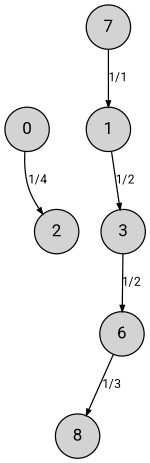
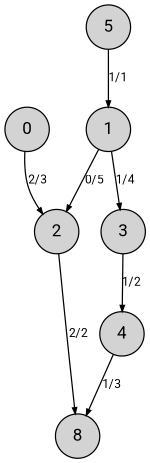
node "7": label "7" -> "5"
edge "1" -> "2": added, label "0/5"
edge "0" -> "2": label "1/4" -> "2/3"
edge "1" -> "3": label "1/2" -> "1/4"
edge "2" -> "8": added, label "2/2"
node "6": label "6" -> "4"
